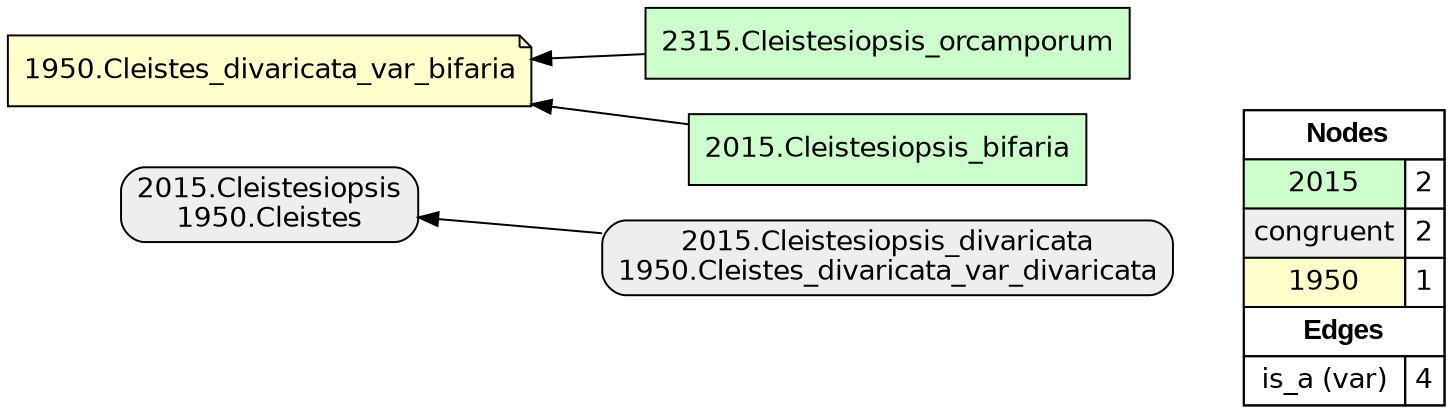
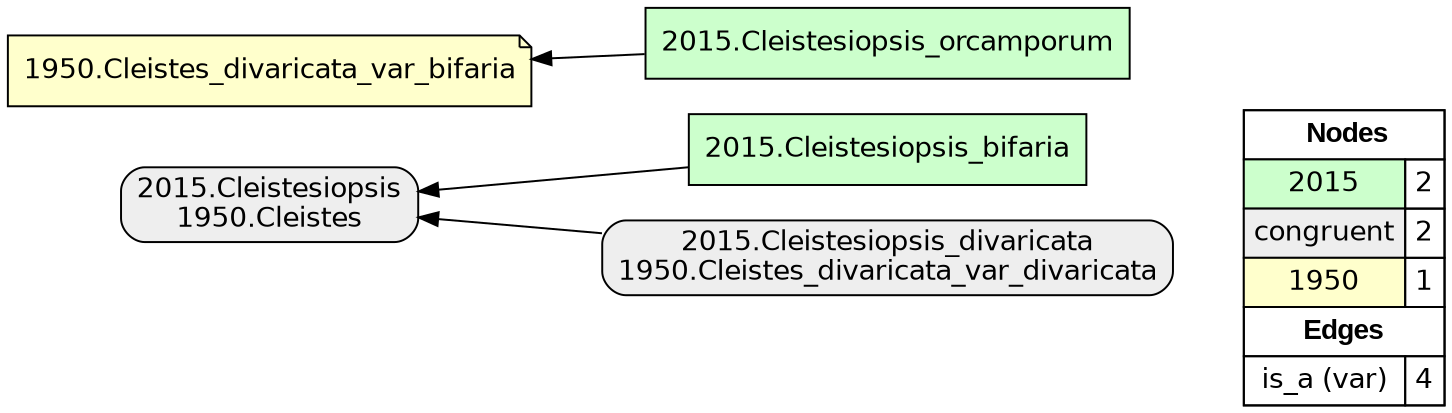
node "2315.Cleistesiopsis_orcamporum": label "2315.Cleistesiopsis_orcamporum" -> "2015.Cleistesiopsis_orcamporum"
edge "2015.Cleistesiopsis_bifaria" -> "1950.Cleistes_divaricata_var_bifaria": now "2015.Cleistesiopsis_bifaria" -> "2015.Cleistesiopsis 1950.Cleistes"
